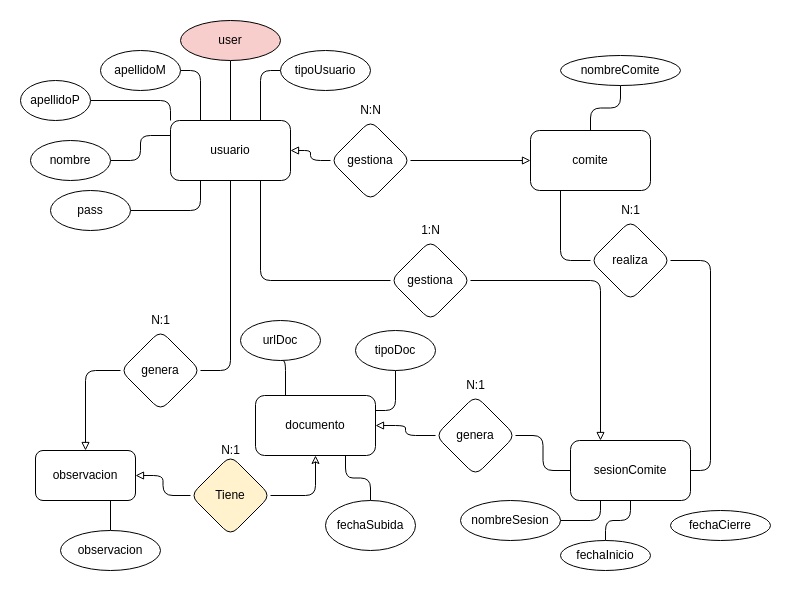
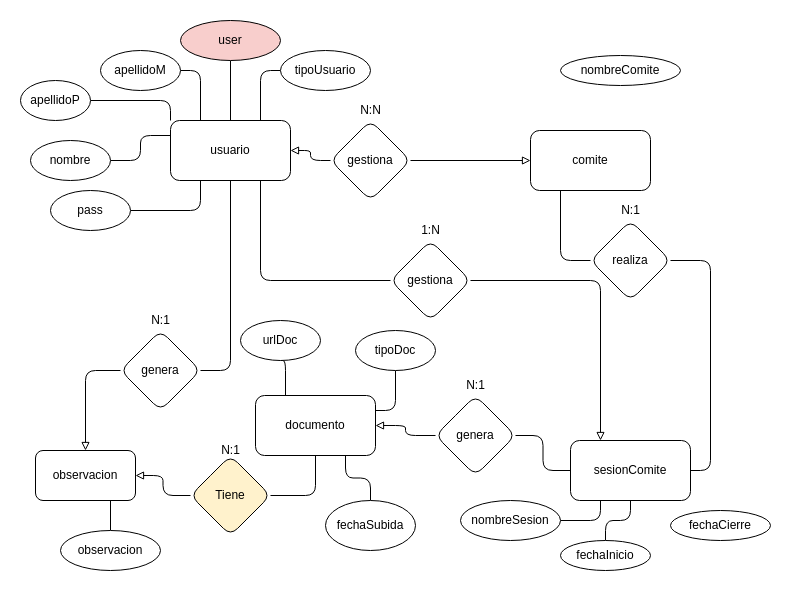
edge "nombreComite" -- "comite": removed
edge "Tiene" -> "documento": arrowhead classic -> none
